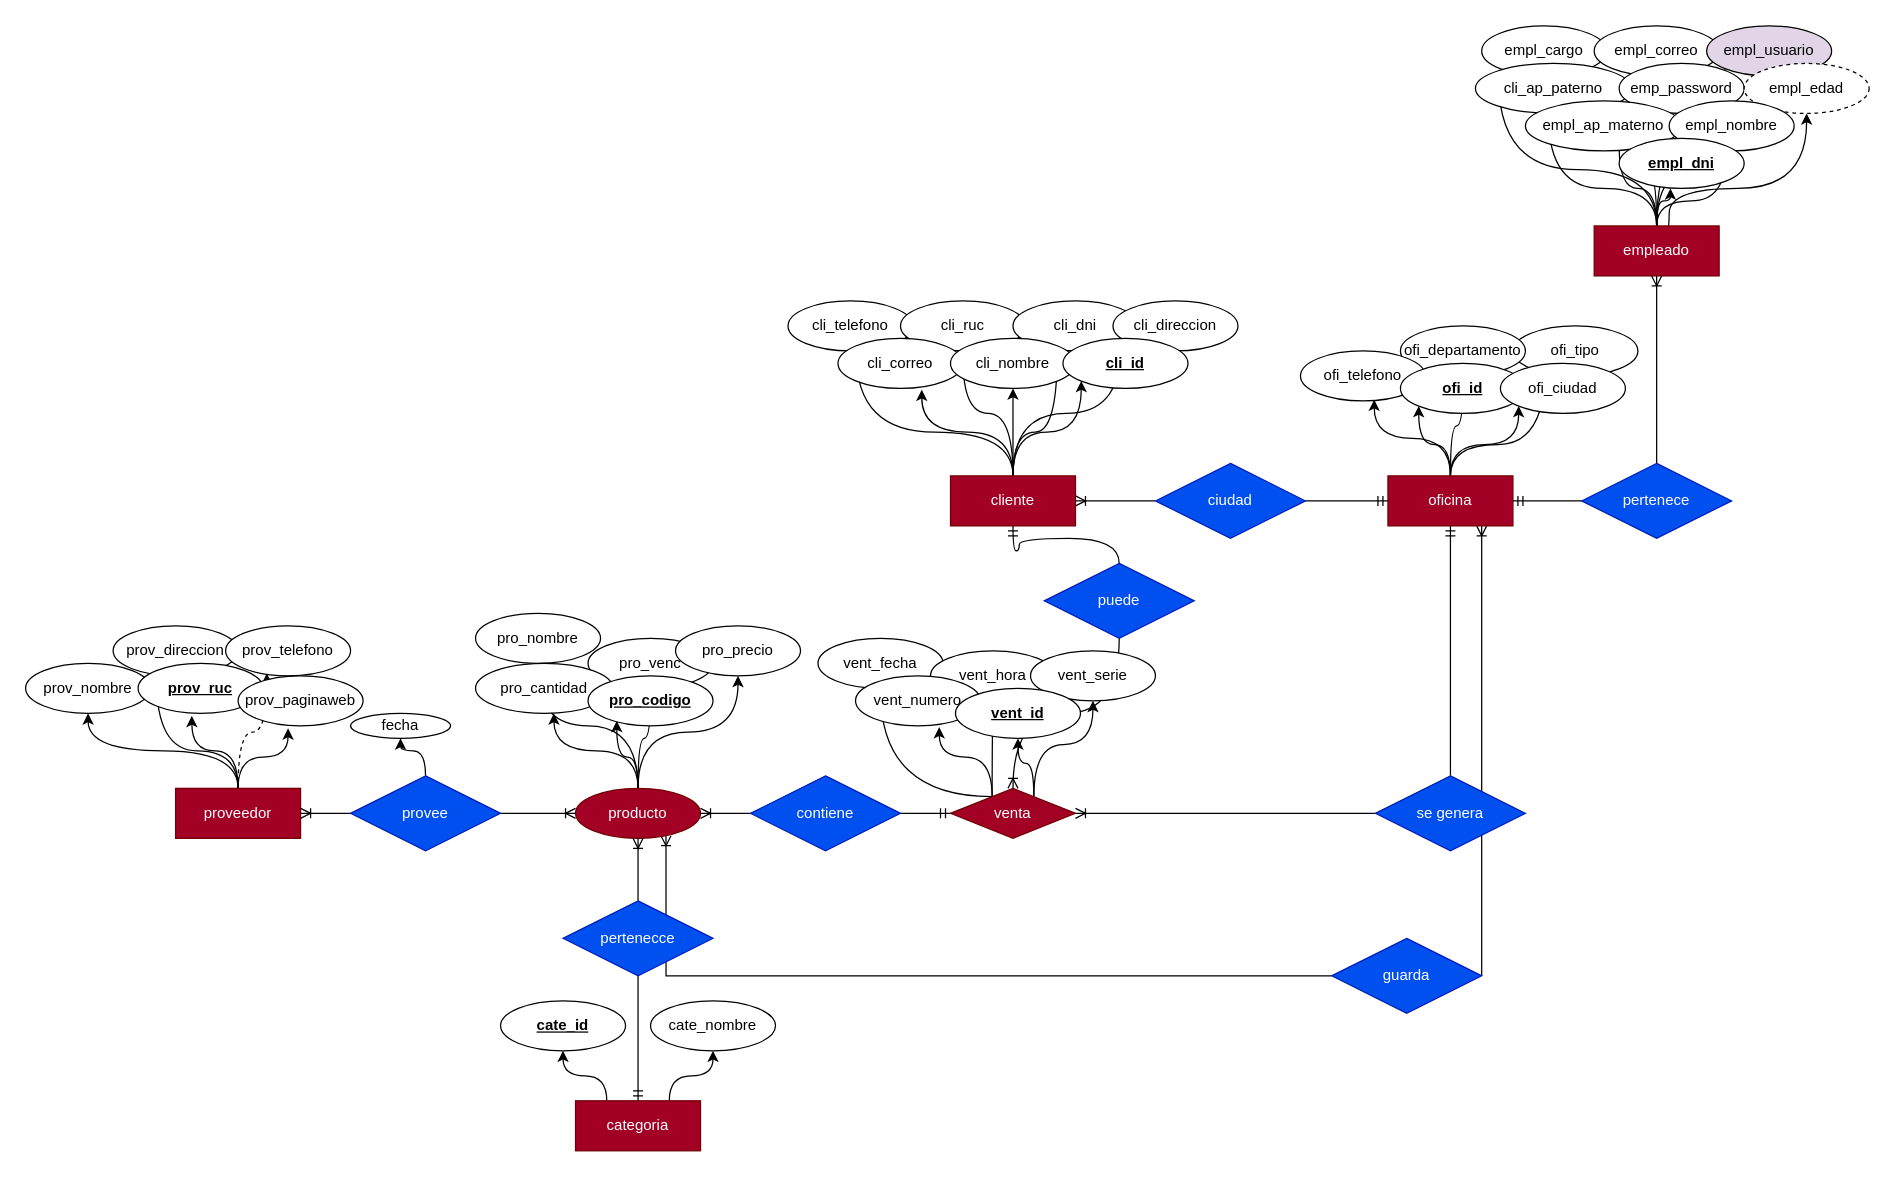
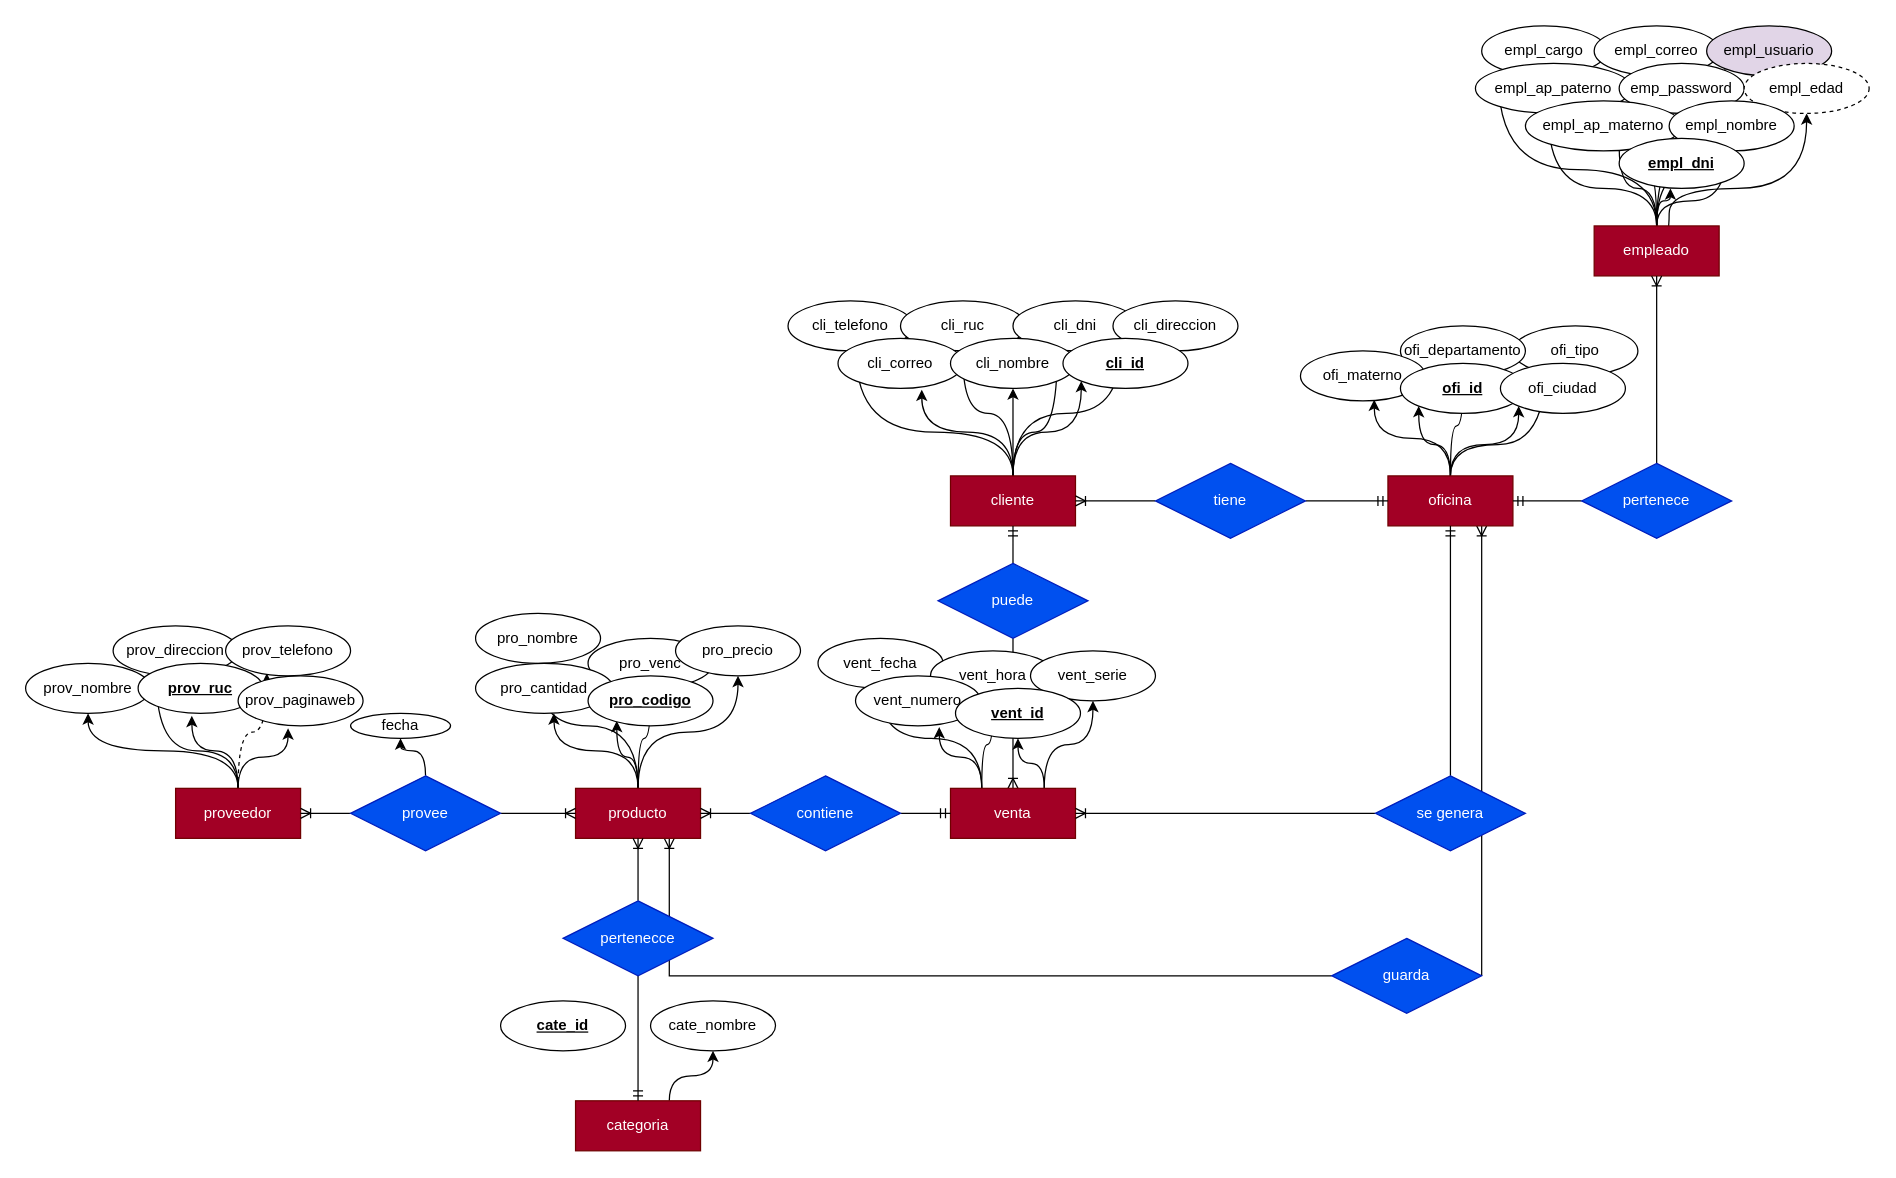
node "cli_ap_paterno": label "cli_ap_paterno" -> "empl_ap_paterno"
node "ofi_telefono": label "ofi_telefono" -> "ofi_materno"
node "ciudad": label "ciudad" -> "tiene"
node "puede": moved (1119, 601) -> (1013, 601)
node "producto": shape ellipse -> rectangle
node "venta": shape diamond -> rectangle
edge "categoria" -> "cate_id": removed
